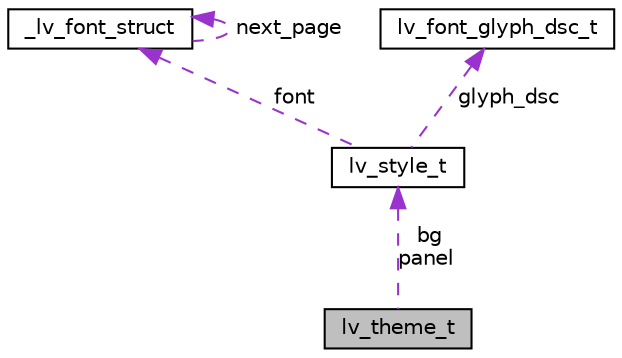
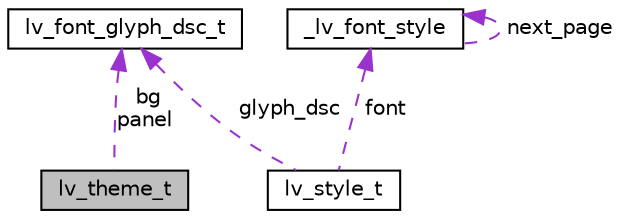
node "_lv_font_struct": label "_lv_font_struct" -> "_lv_font_style"
edge "lv_theme_t" -> "lv_style_t": now "lv_theme_t" -> "lv_font_glyph_dsc_t"
